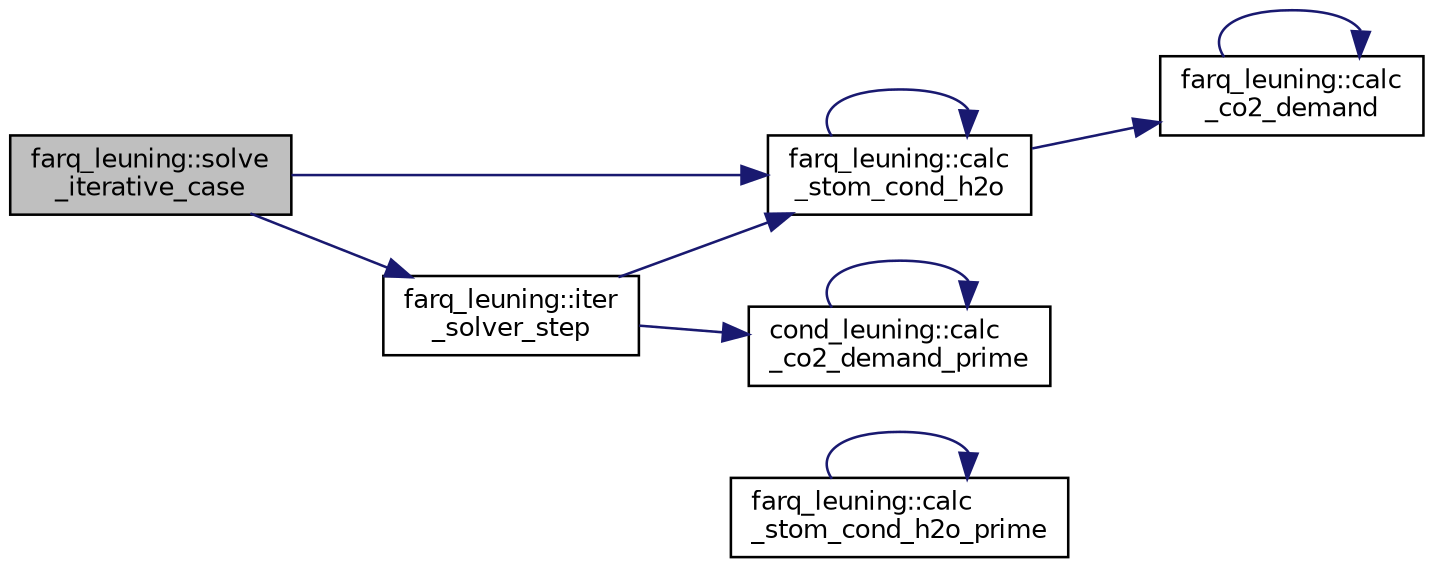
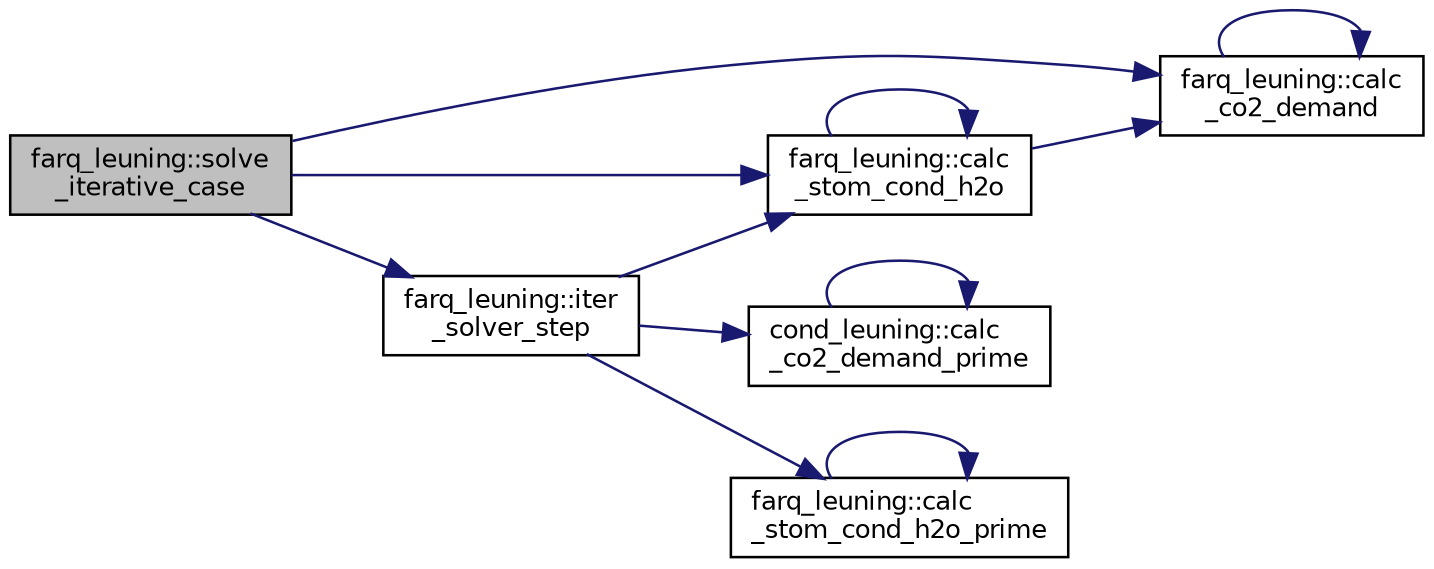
edge "farq_leuning::solve _iterative_case" -> "farq_leuning::calc _co2_demand": added
edge "farq_leuning::iter _solver_step" -> "farq_leuning::calc _stom_cond_h2o_prime": added
